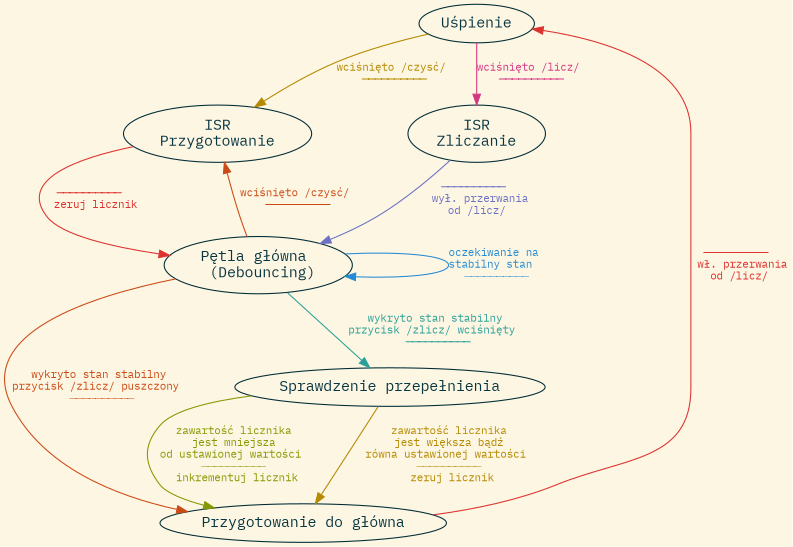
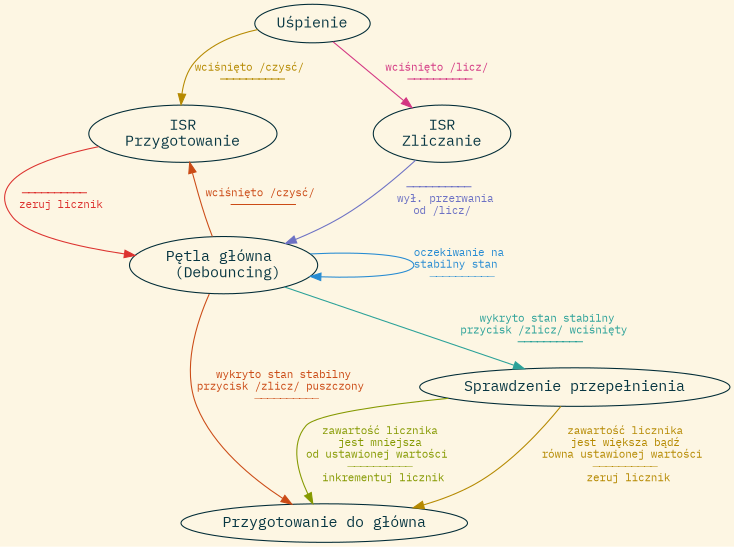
edge "Przygotowanie do główna" -> "Uśpienie": removed, label "────────── wł. przerwania od /licz/"
